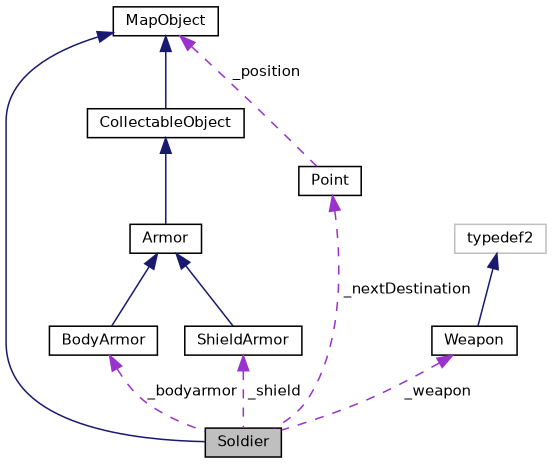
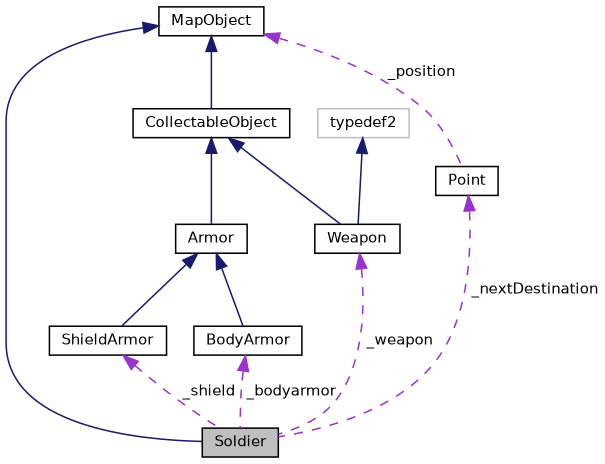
edge "Weapon" -> "CollectableObject": added
